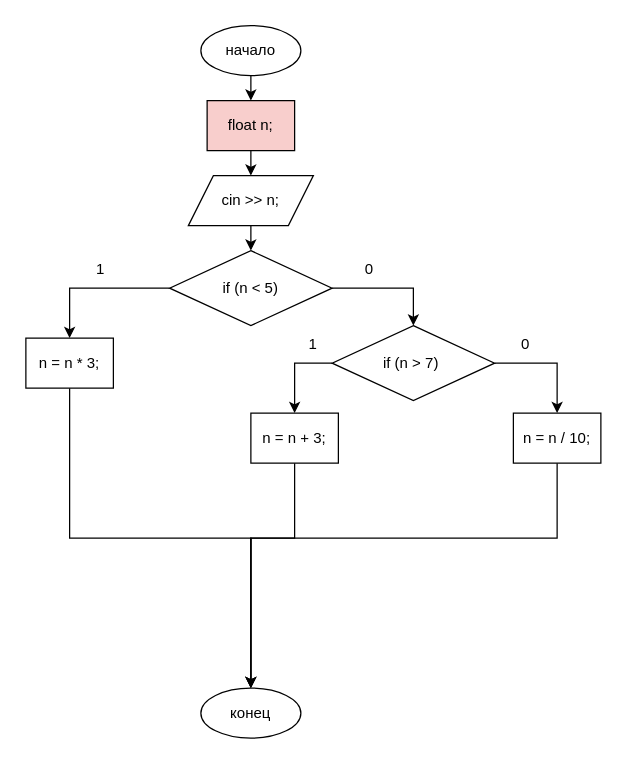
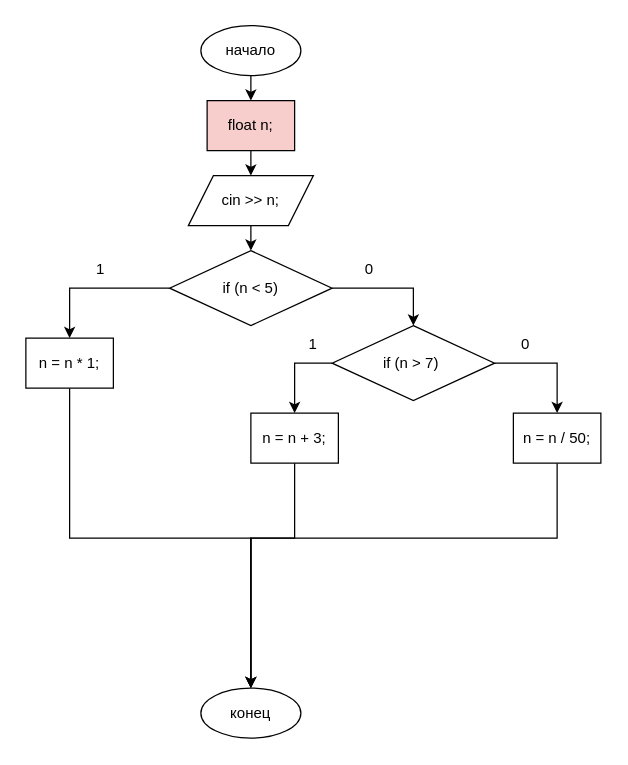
node "n = n * 3;": label "n = n * 3;" -> "n = n * 1;"
node "n = n / 10;": label "n = n / 10;" -> "n = n / 50;"
